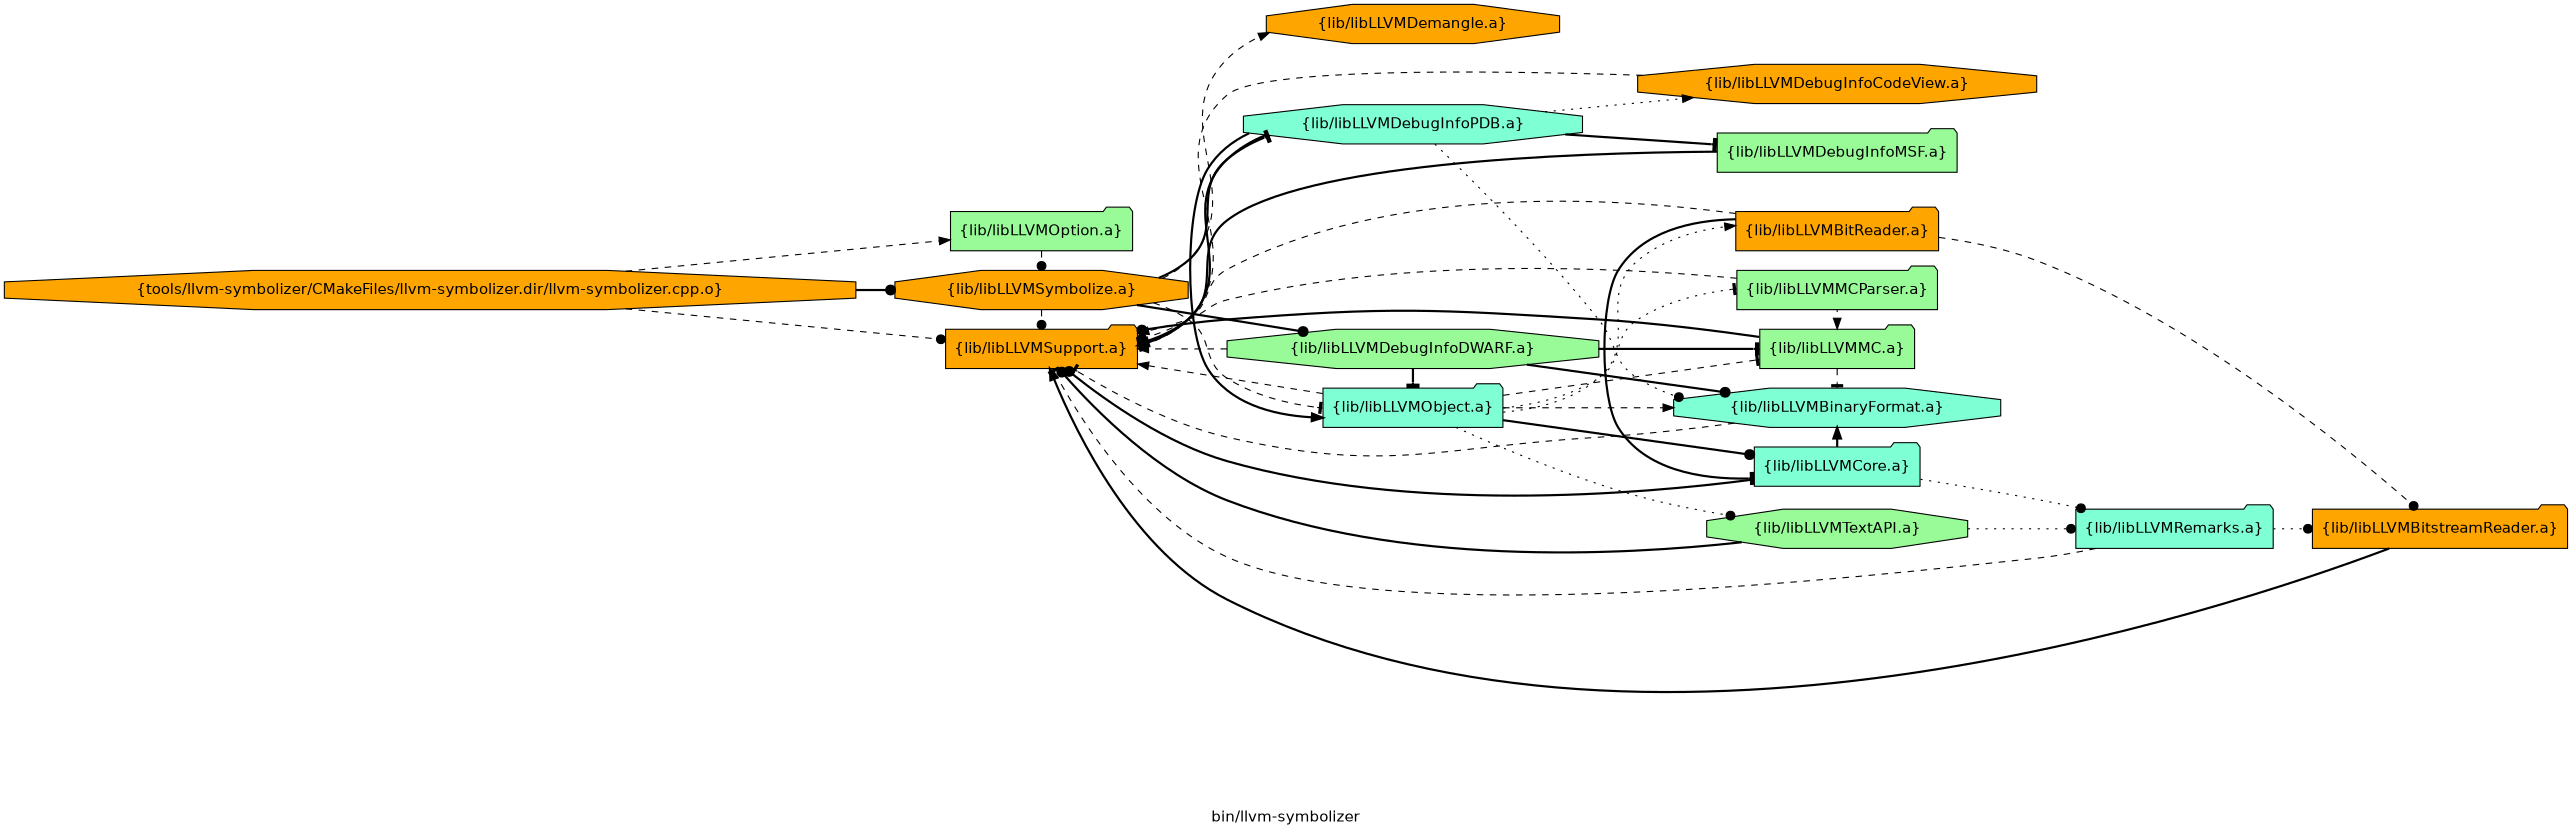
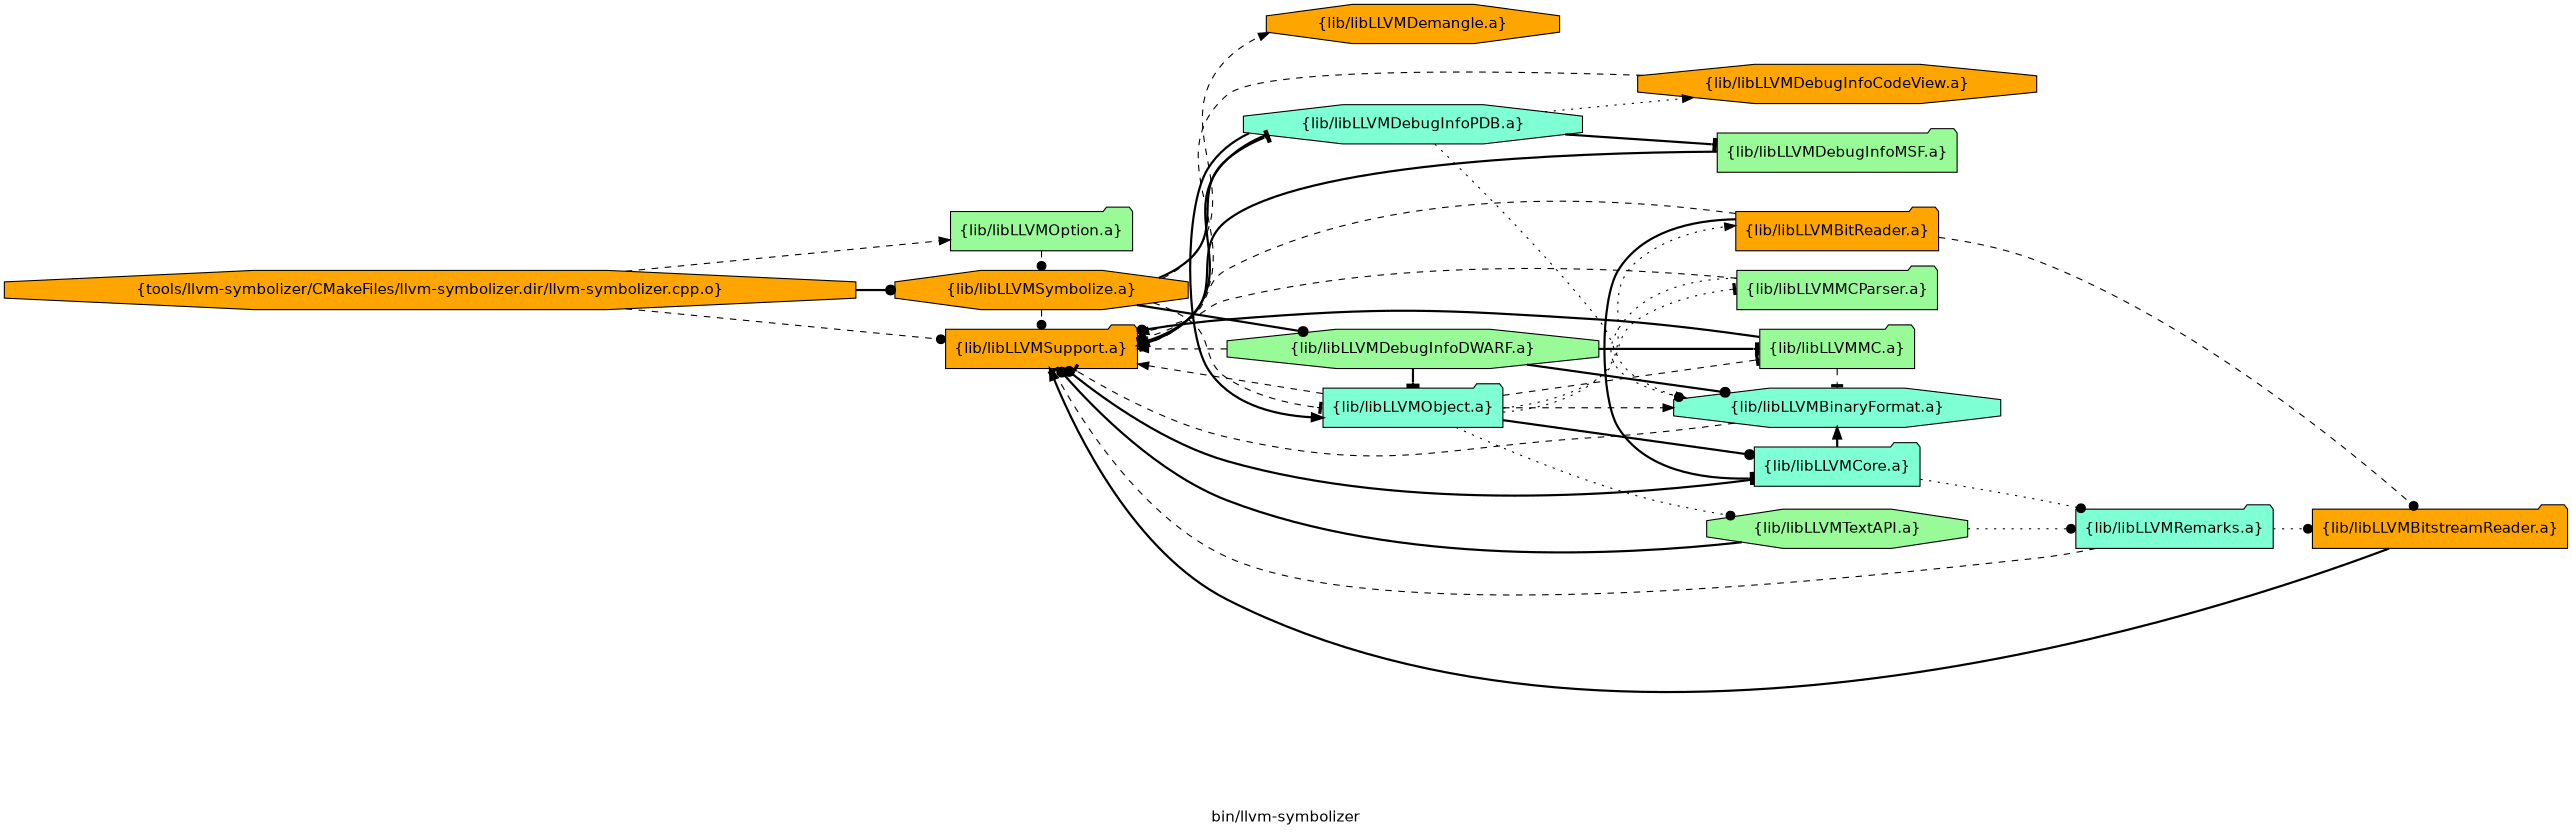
edge "{lib/libLLVMMCParser.a}" -> "{lib/libLLVMMC.a}": now "{lib/libLLVMMCParser.a}" -> "{lib/libLLVMBinaryFormat.a}"
